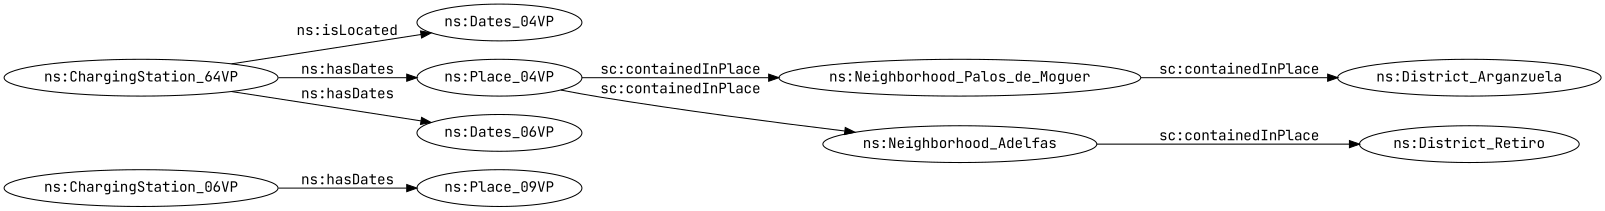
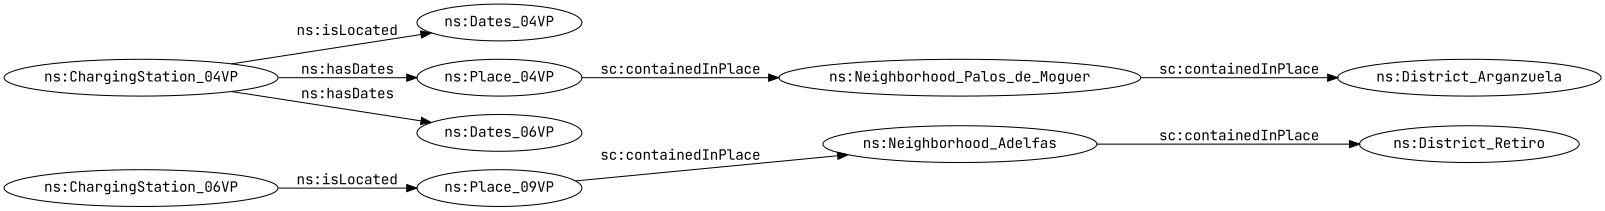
node "ns:ChargingStation_64VP": label "ns:ChargingStation_64VP" -> "ns:ChargingStation_04VP"
edge "ns:Place_04VP" -> "ns:Neighborhood_Adelfas": now "ns:Place_09VP" -> "ns:Neighborhood_Adelfas"
edge "ns:ChargingStation_06VP" -> "ns:Place_09VP": label "ns:hasDates" -> "ns:isLocated"
